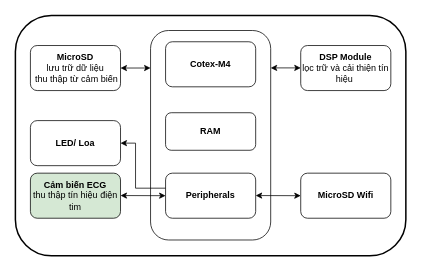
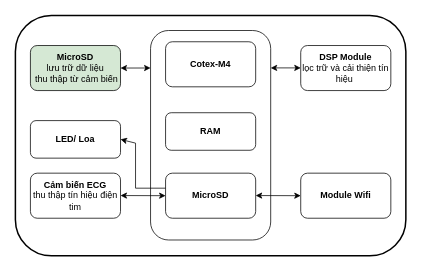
node "MicroSD lưu trữ dữ liệu thu thập từ cảm biến": fillcolor #ffffff -> #d5e8d4
node "LED/ Loa": size 90x45 -> 90x38
node "Cảm biến ECG thu thập tín hiệu điện tim": fillcolor #d5e8d4 -> #ffffff
node "Peripherals": label "Peripherals" -> "MicroSD"
node "MicroSD Wifi": label "MicroSD Wifi" -> "Module Wifi"
